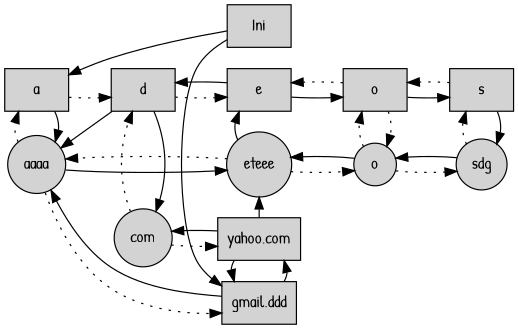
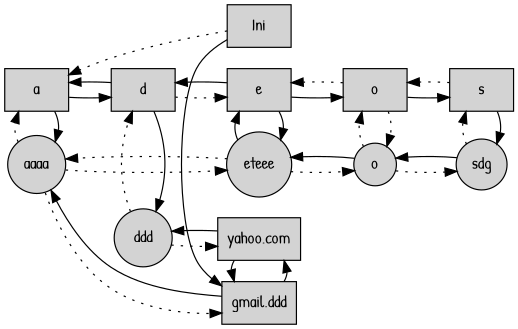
edge "Ini" -> "a": style solid -> dotted
edge "a" -> "d": style dotted -> solid
edge "d" -> "aaaa": now "d" -> "a"
edge "aaaa" -> "eteee": style solid -> dotted
edge "yahoo.com" -> "eteee": now "e" -> "eteee"
node "com": label "com" -> "ddd"
